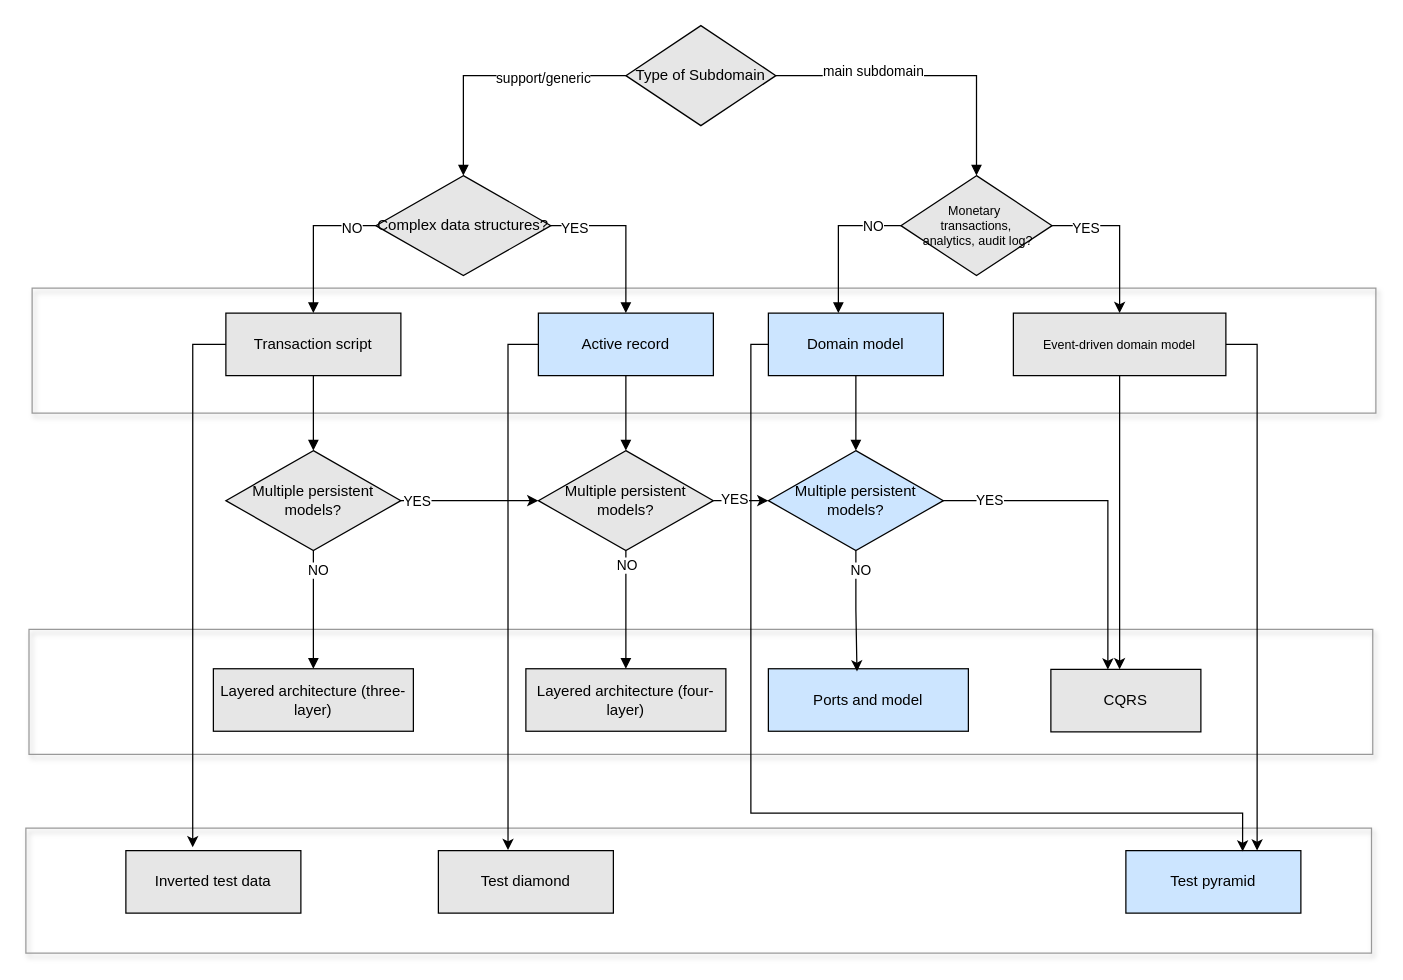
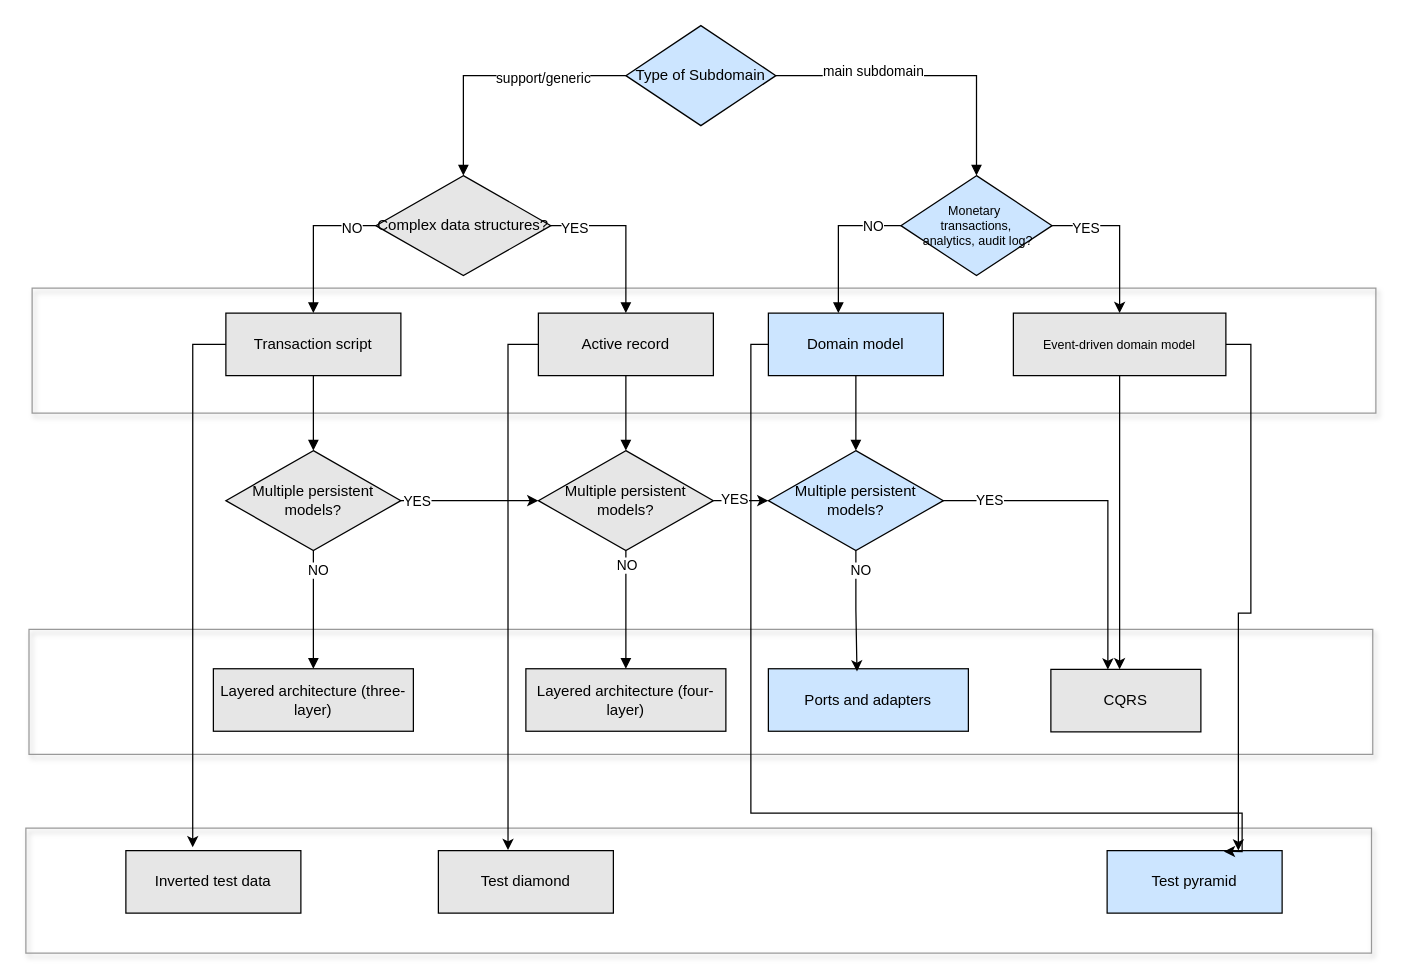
node "Type of Subdomain": fillcolor #e6e6e6 -> #cce5ff
node "Monetary transactions, analytics, audit log?": fillcolor #e6e6e6 -> #cce5ff
node "Active record": fillcolor #cce5ff -> #e6e6e6
node "Ports and model": label "Ports and model" -> "Ports and adapters"
node "Test pyramid": moved (1213, 882) -> (1194, 882)
